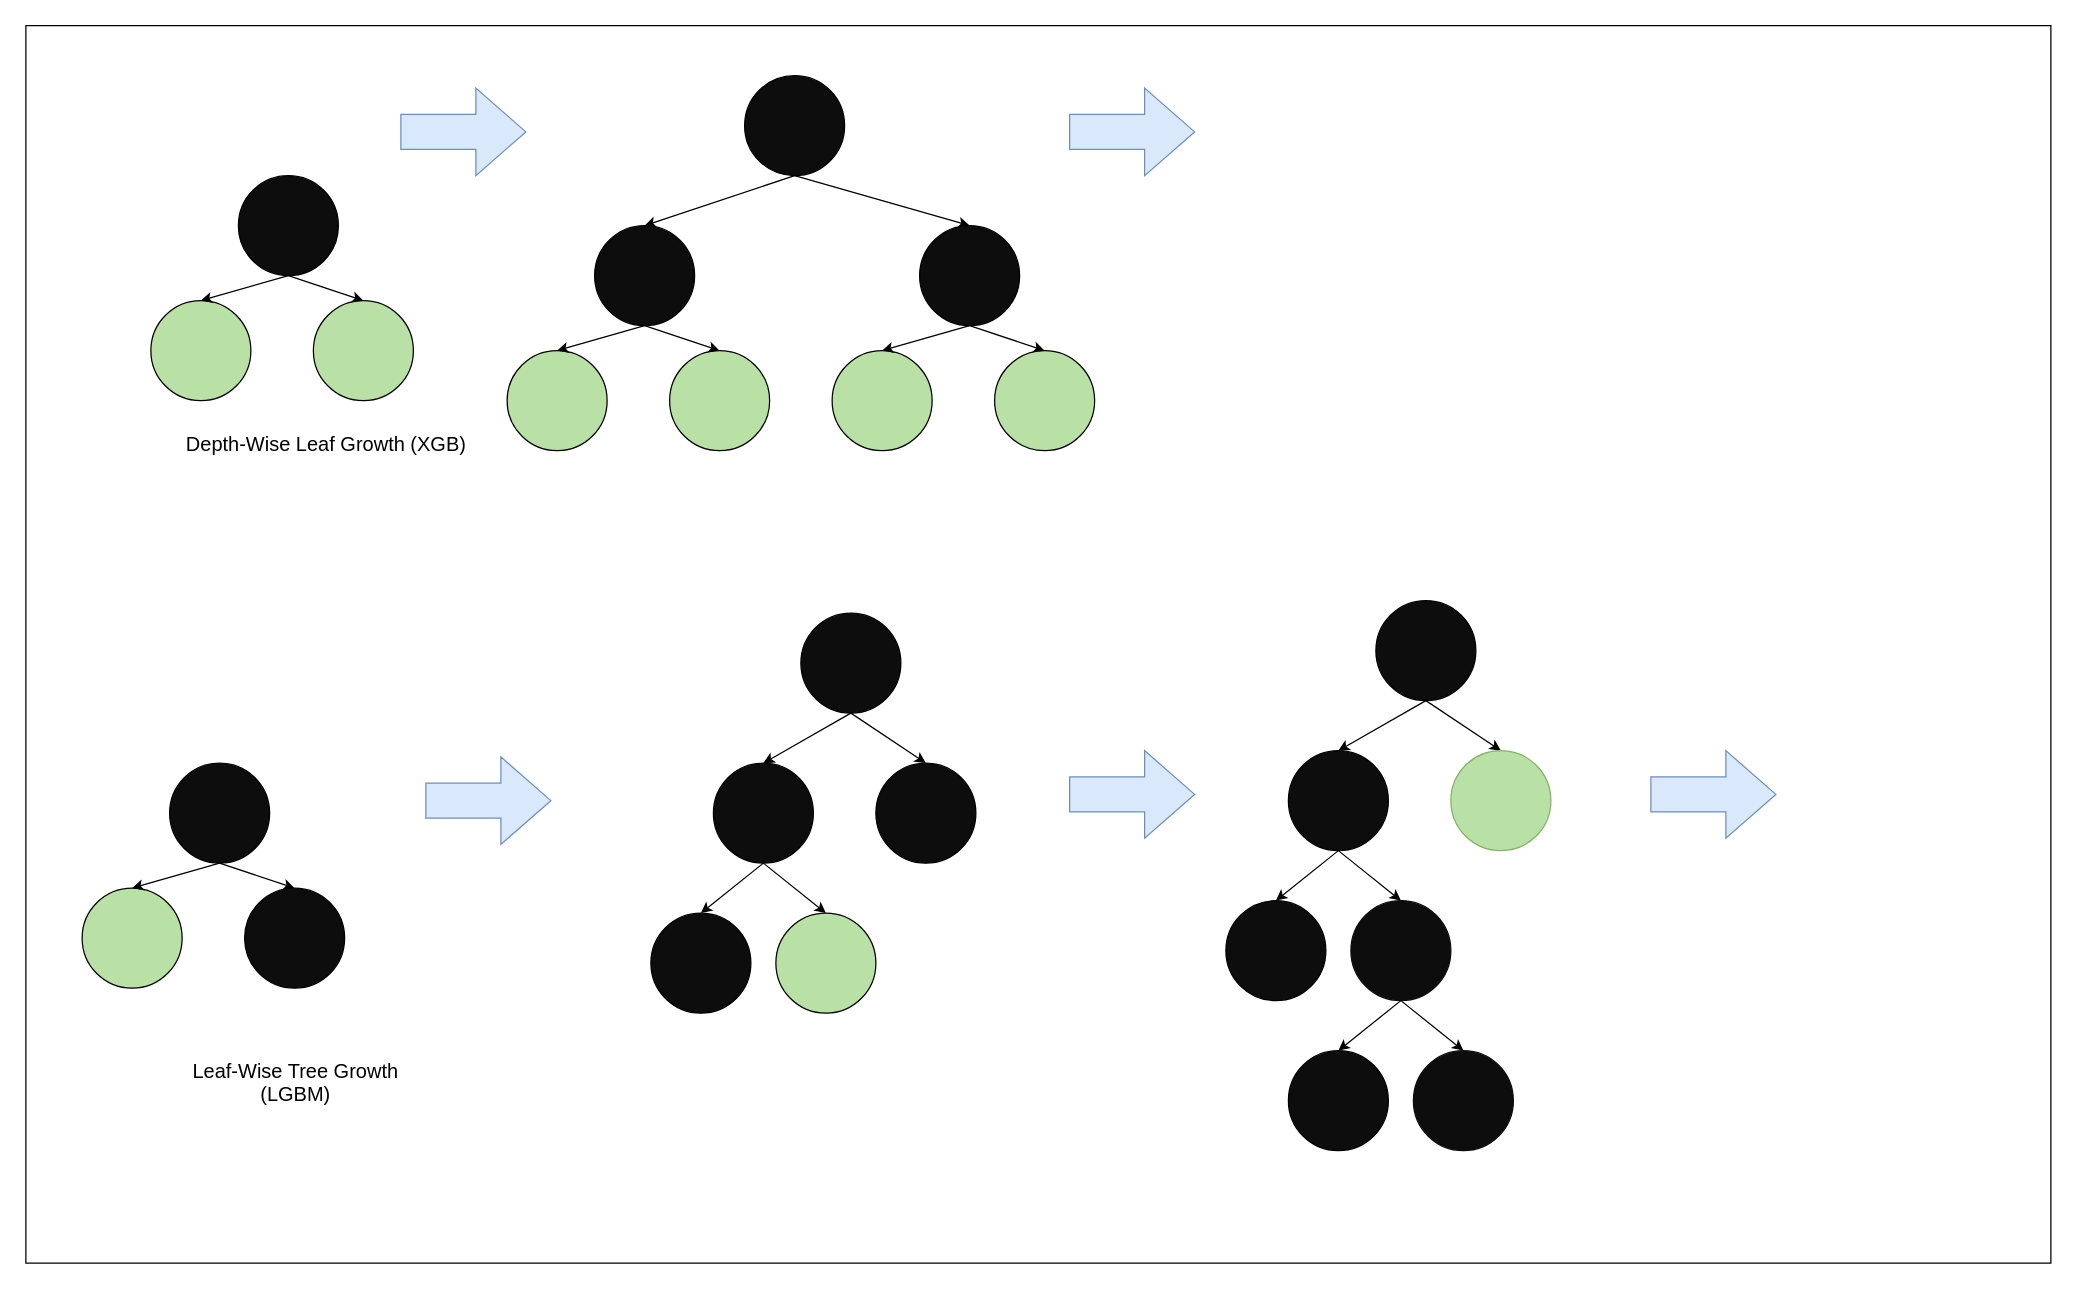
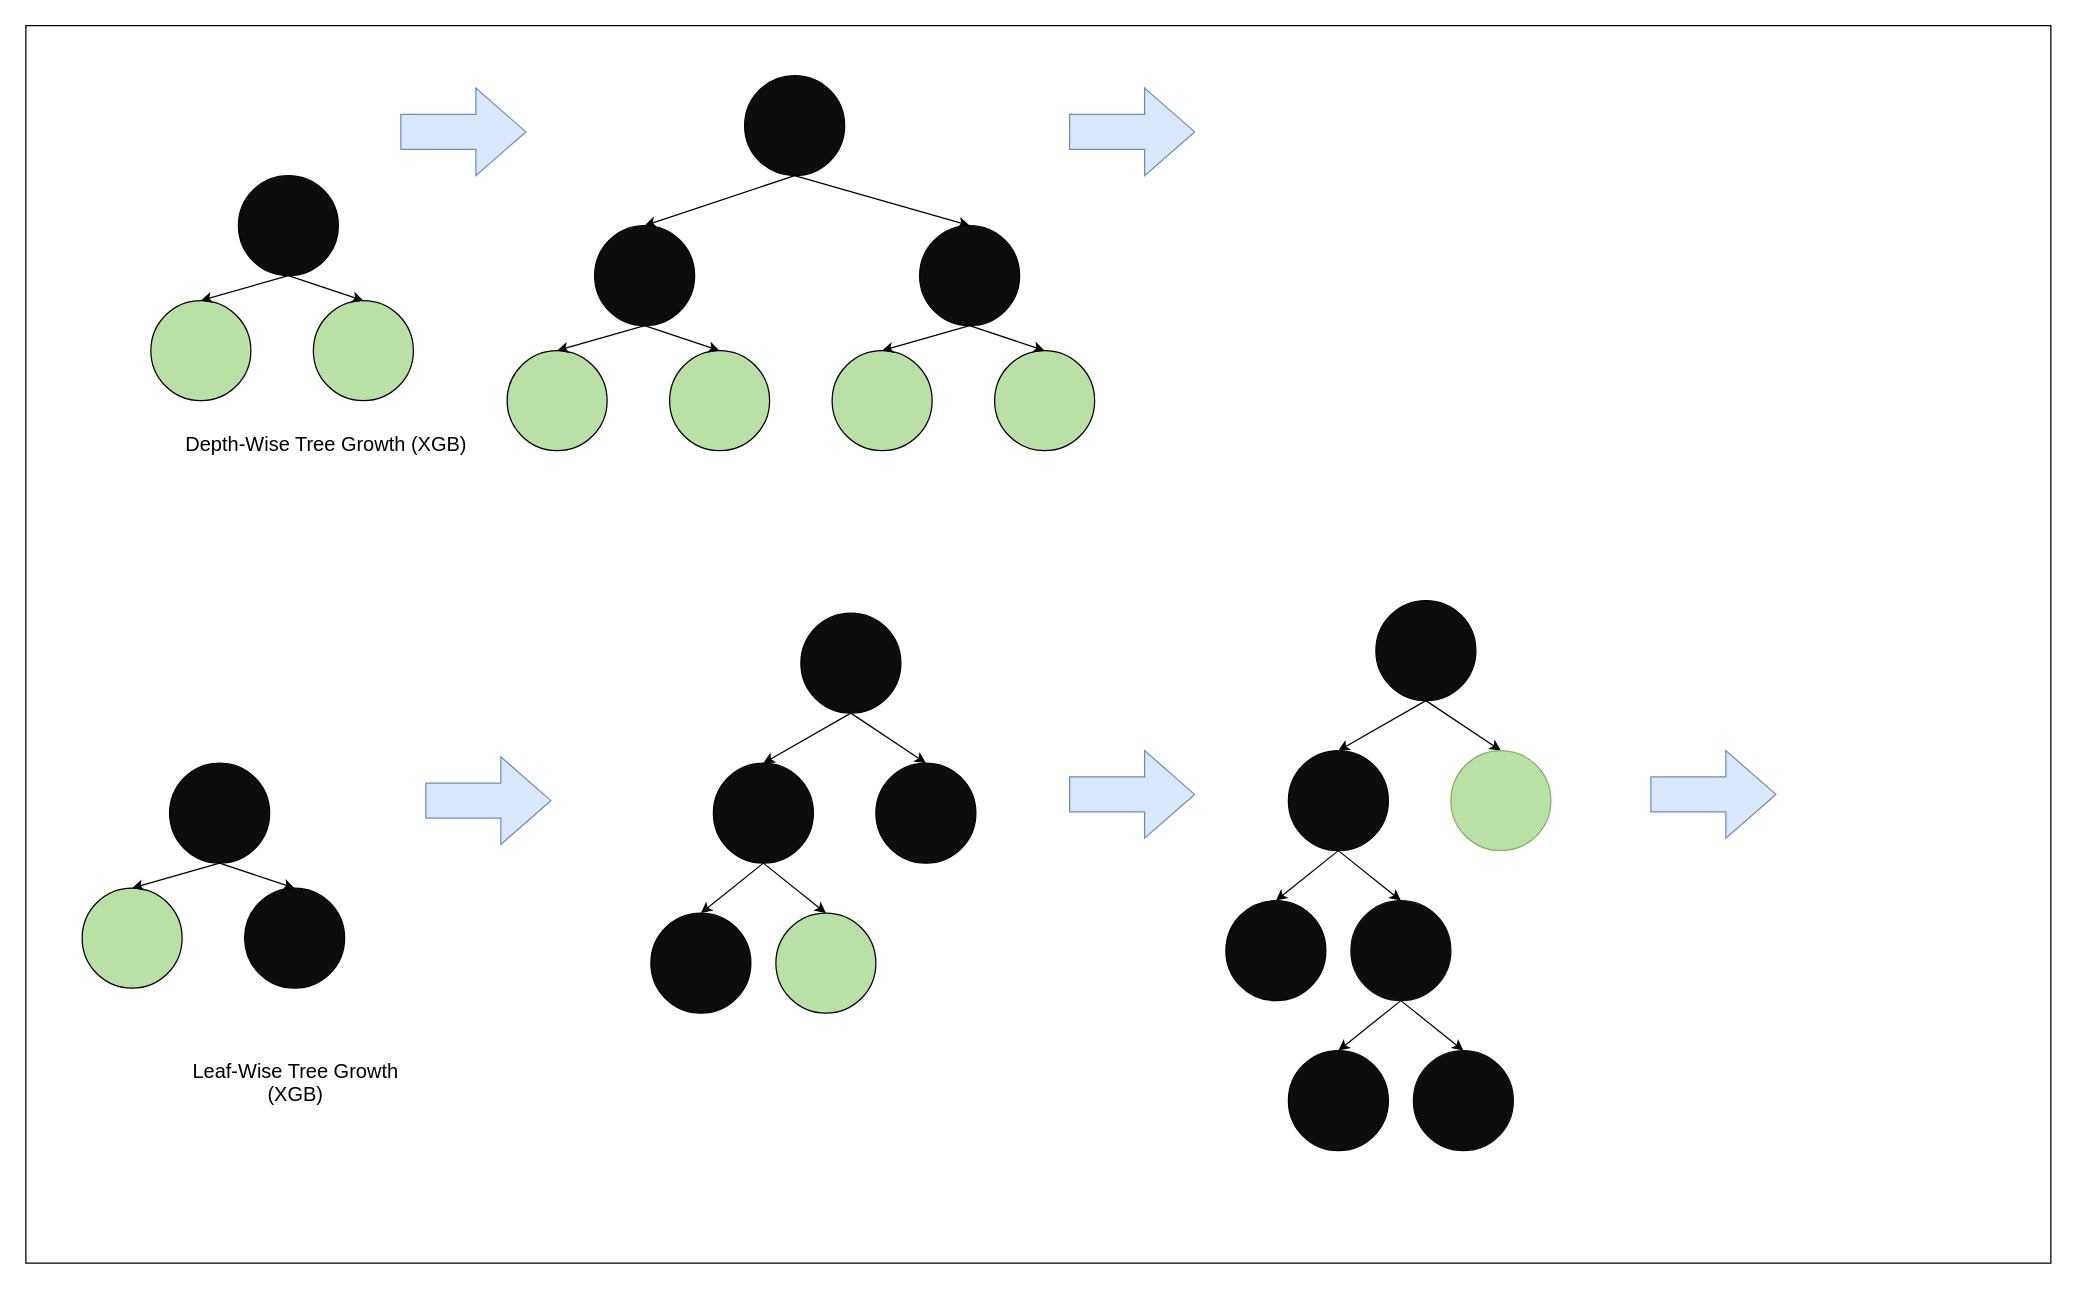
node "Depth-Wise Leaf Growth (XGB)": label "Depth-Wise Leaf Growth (XGB)" -> "Depth-Wise Tree Growth (XGB)"
node "Leaf-Wise Tree Growth (LGBM)": label "Leaf-Wise Tree Growth (LGBM)" -> "Leaf-Wise Tree Growth (XGB)"
